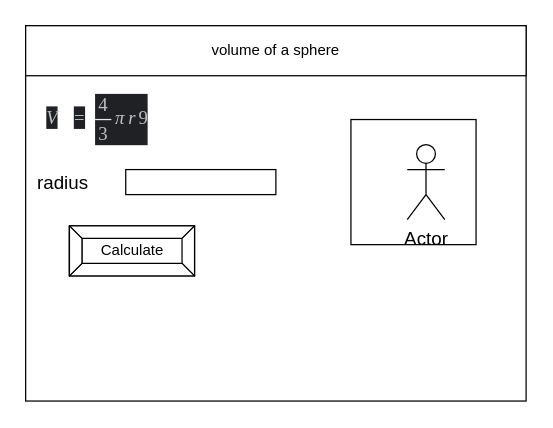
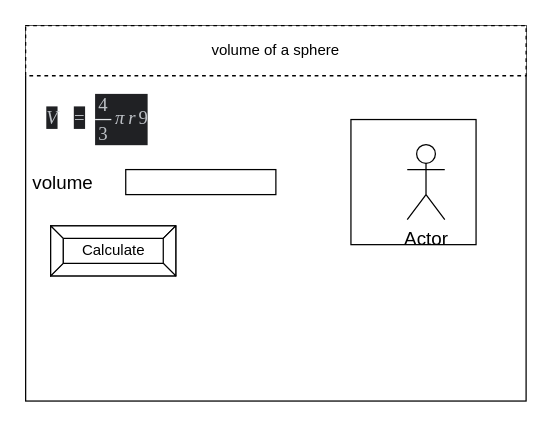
node "volume of a sphere": style solid -> dashed
node "radius": label "radius" -> "volume"
node "Calculate": moved (132, 251) -> (113, 251)
